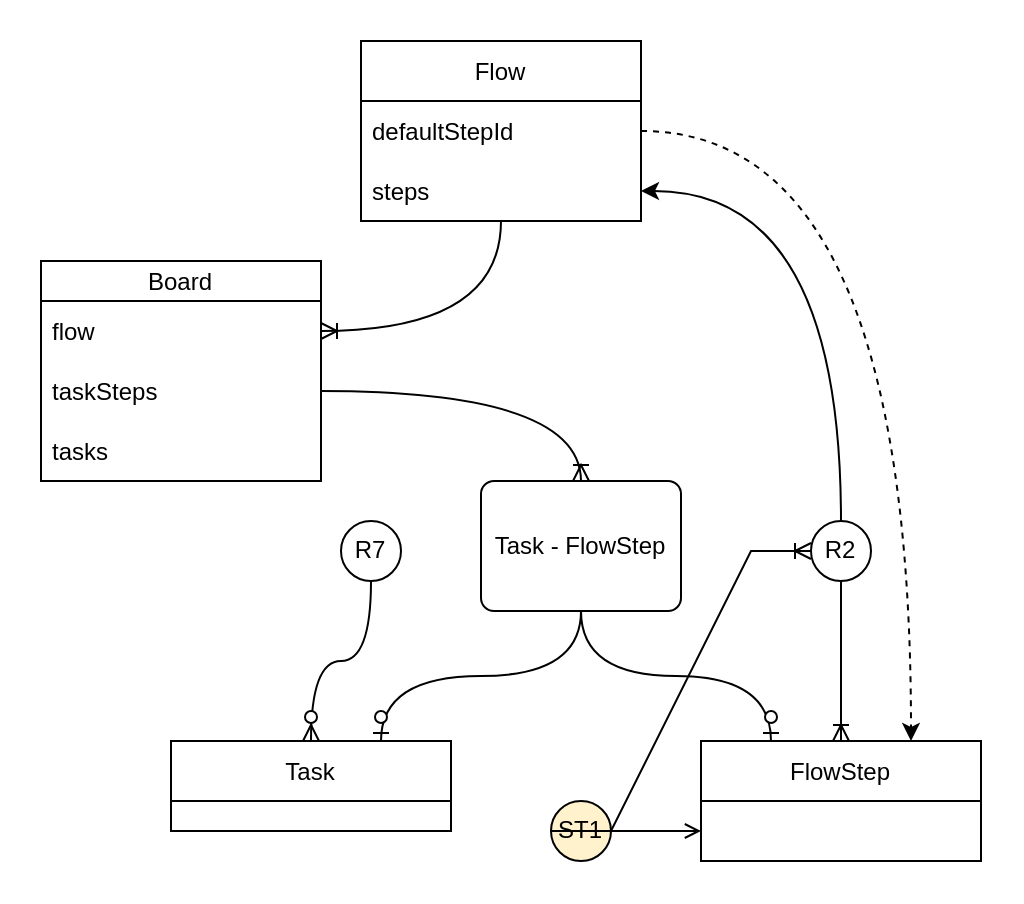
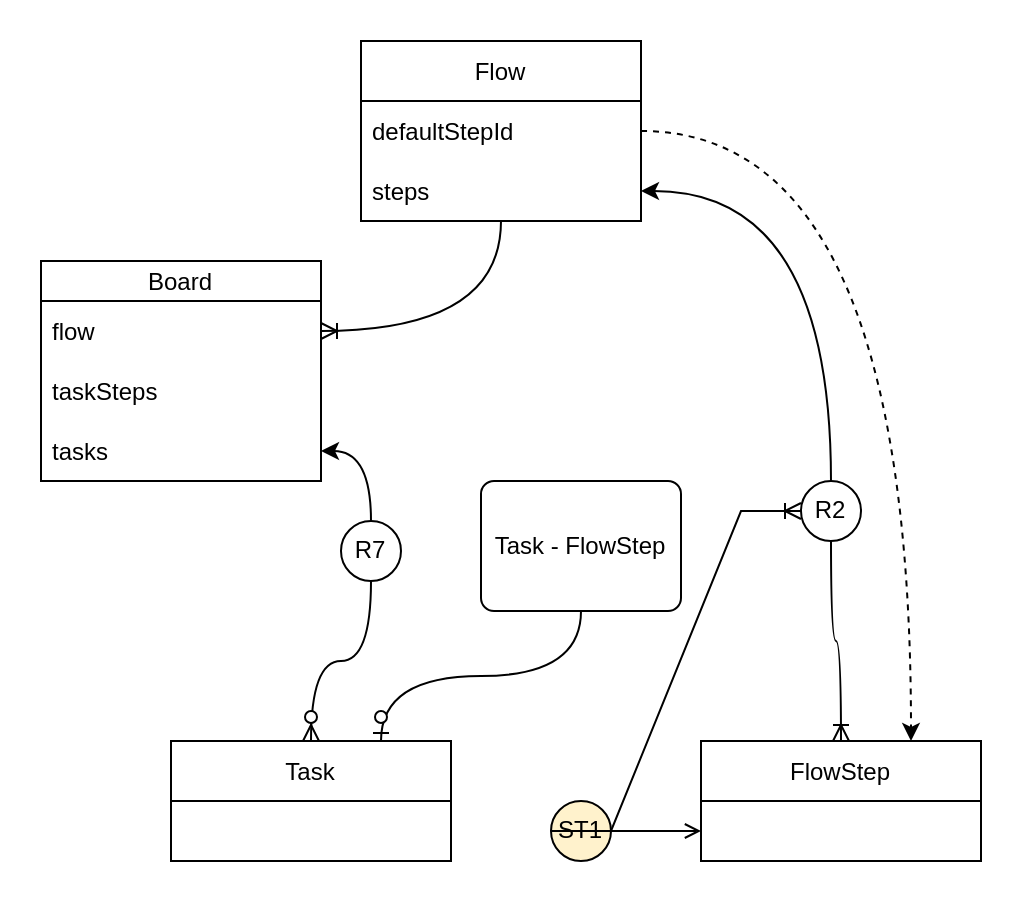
edge "taskSteps" -> "Task - FlowStep": removed
edge "R7" -> "tasks": added
node "R2": moved (841, 551) -> (831, 511)
edge "Task - FlowStep" -> "FlowStep": removed
node "Task": size 280x90 -> 280x120
